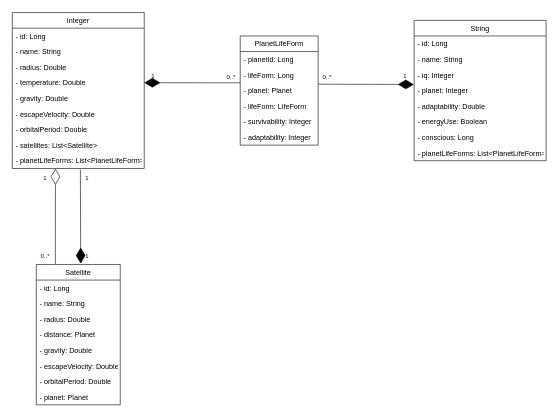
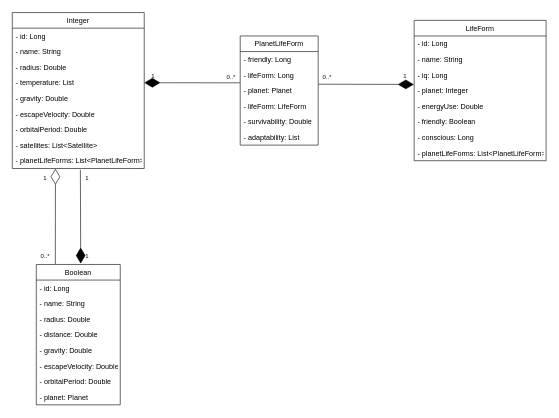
node "String": label "String" -> "LifeForm"
node "- planetId: Long": label "- planetId: Long" -> "- friendly: Long"
node "- iq: Integer": label "- iq: Integer" -> "- iq: Long"
node "- temperature: Double": label "- temperature: Double" -> "- temperature: List"
node "- adaptability: Double": label "- adaptability: Double" -> "- energyUse: Double"
node "- survivability: Integer": label "- survivability: Integer" -> "- survivability: Double"
node "- energyUse: Boolean": label "- energyUse: Boolean" -> "- friendly: Boolean"
node "- adaptability: Integer": label "- adaptability: Integer" -> "- adaptability: List"
node "Satellite": label "Satellite" -> "Boolean"
node "- distance: Planet": label "- distance: Planet" -> "- distance: Double"
